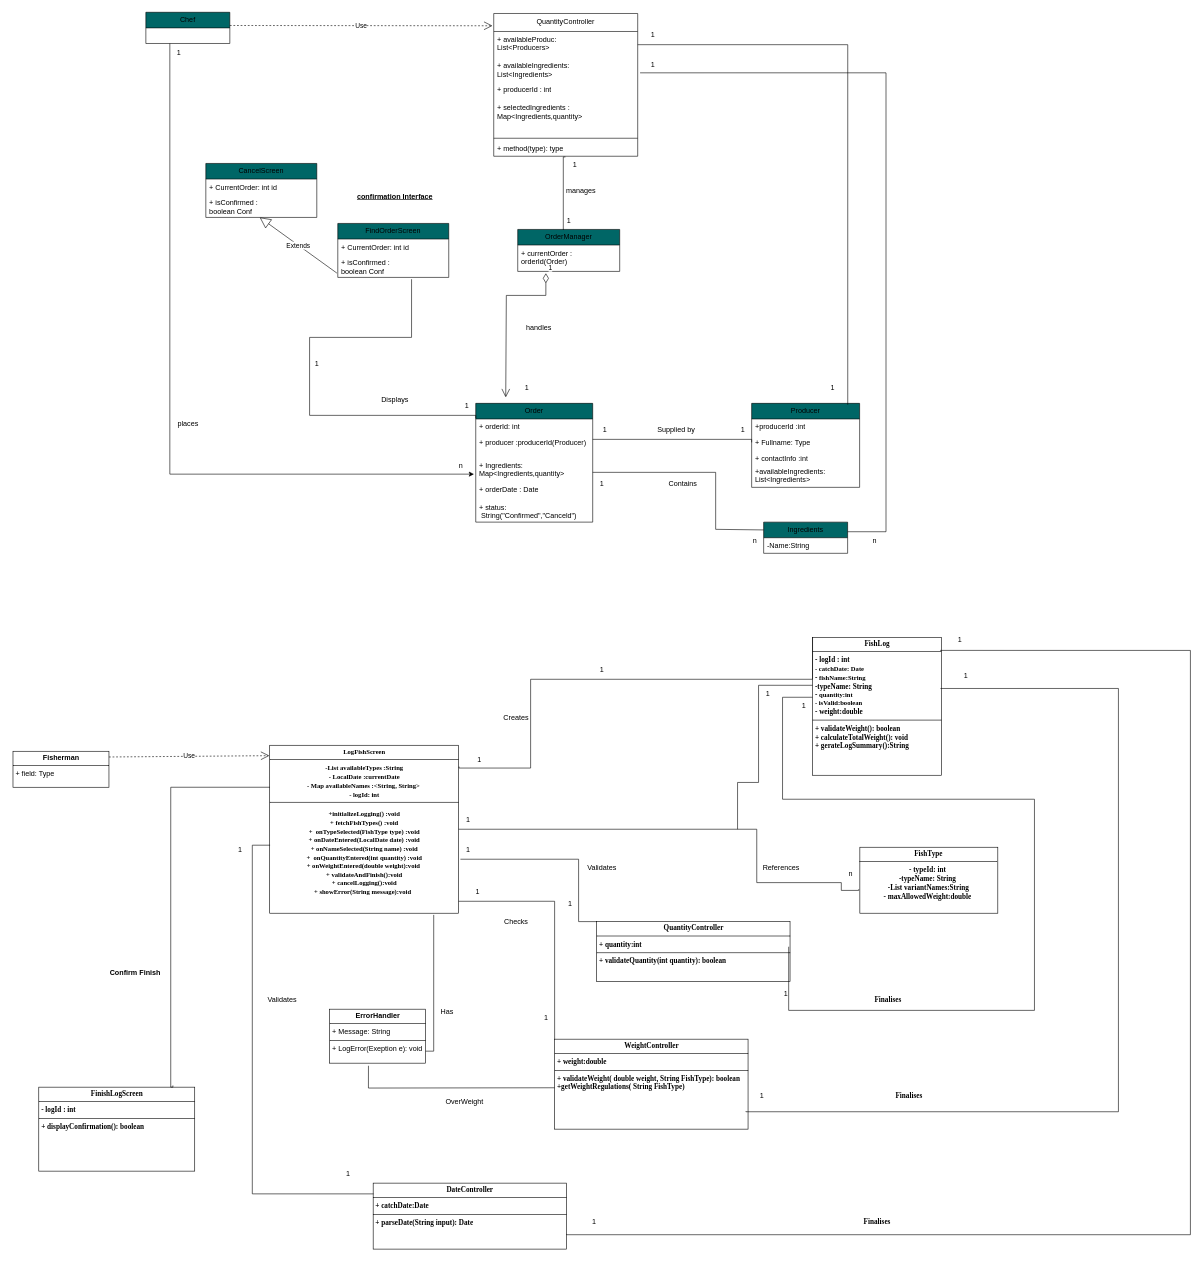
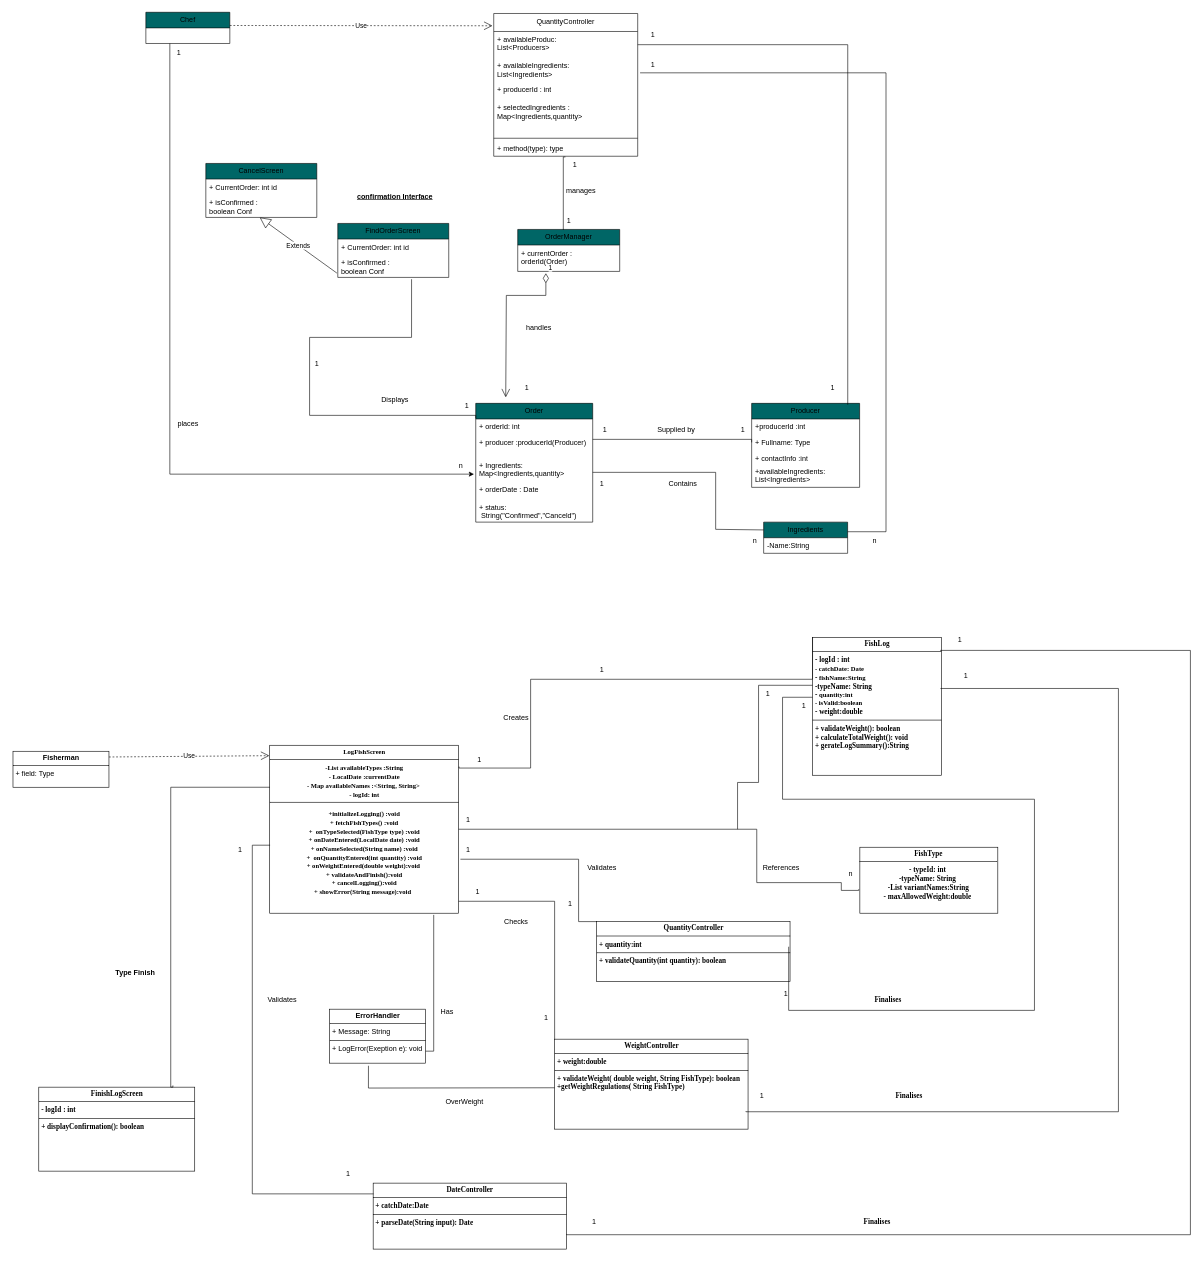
node "Confirm Finish": label "Confirm Finish" -> "Type Finish"
